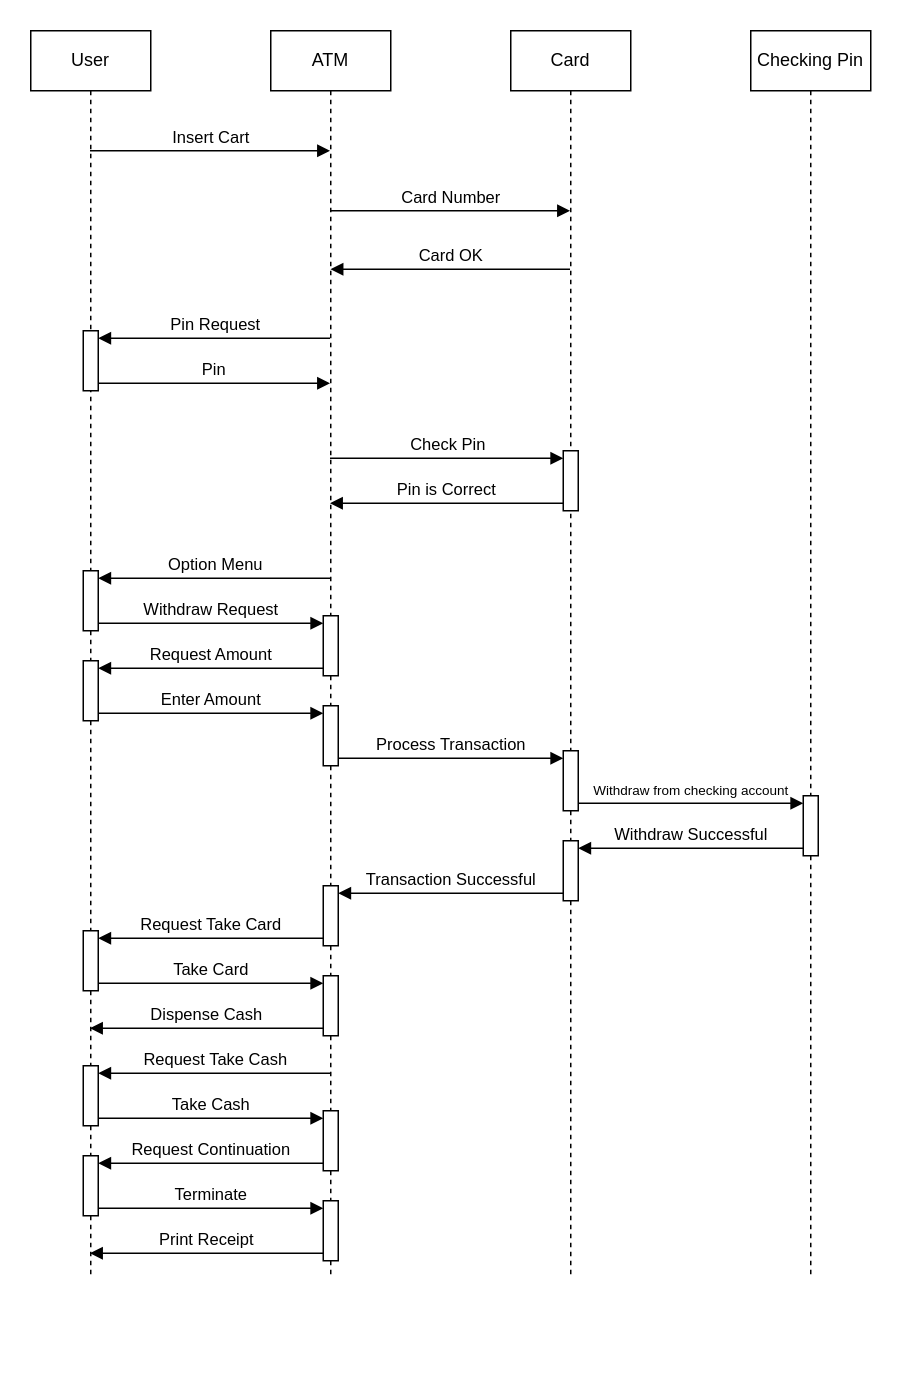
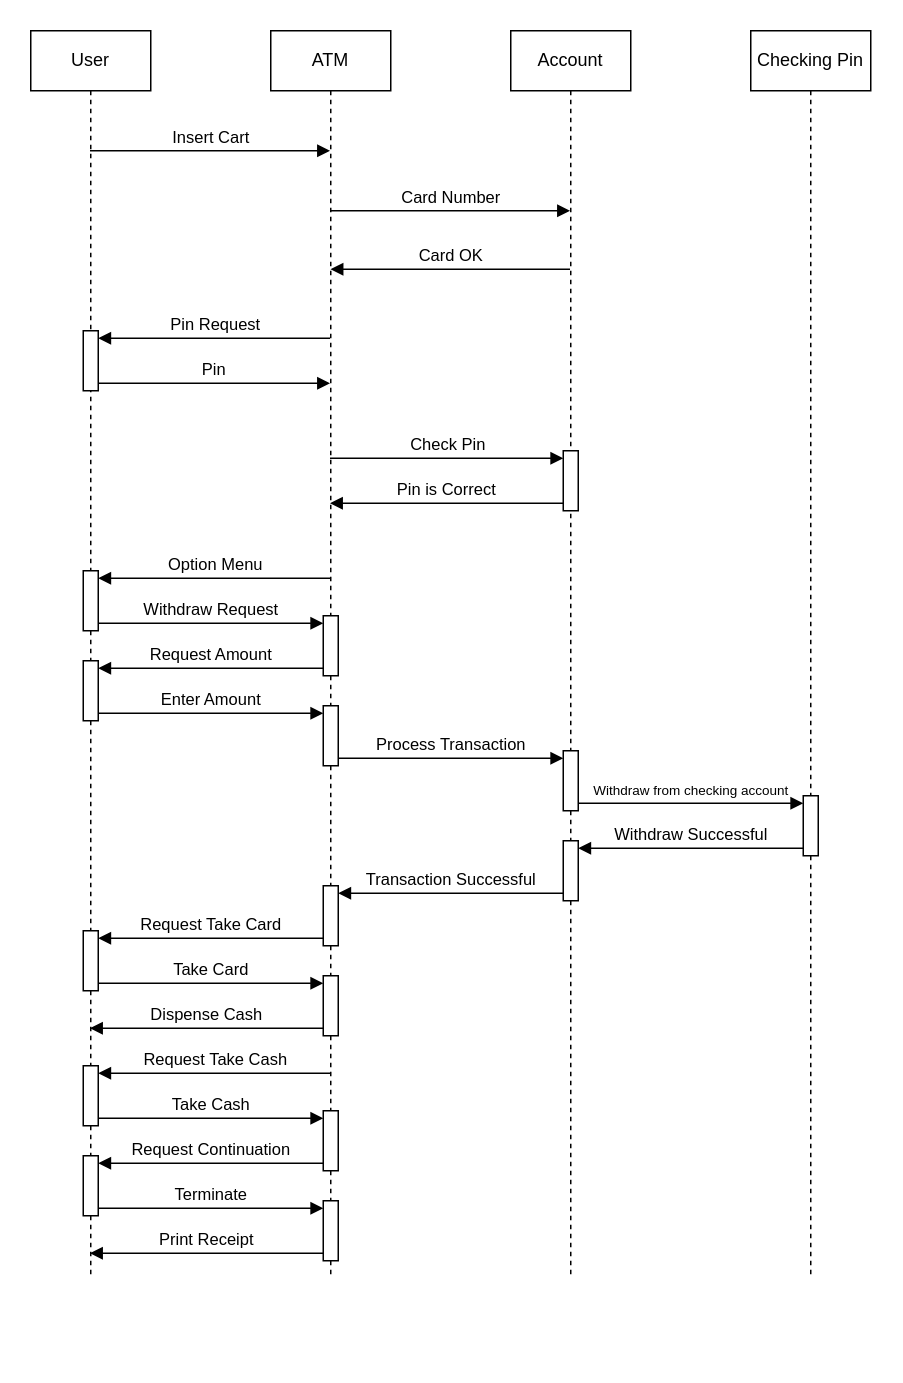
node "Card": label "Card" -> "Account"
